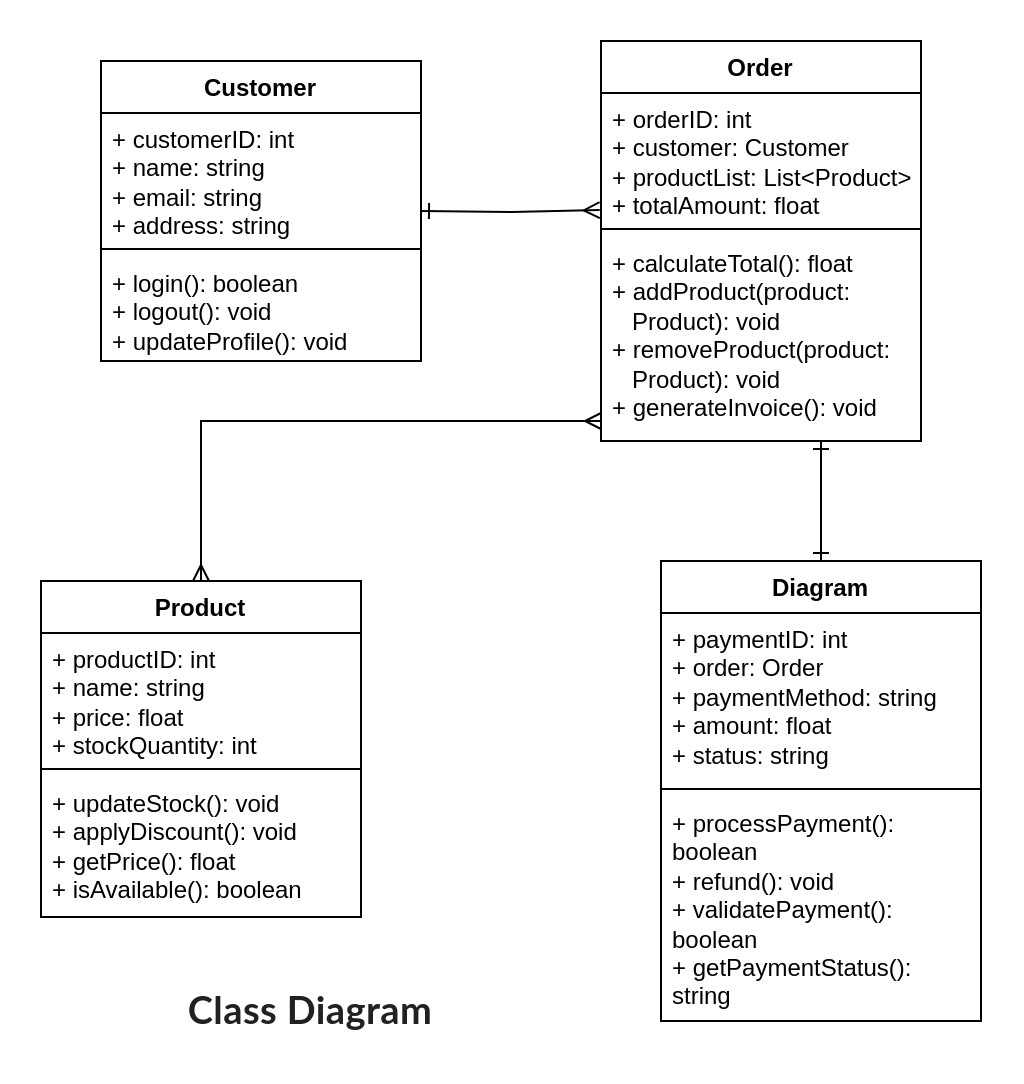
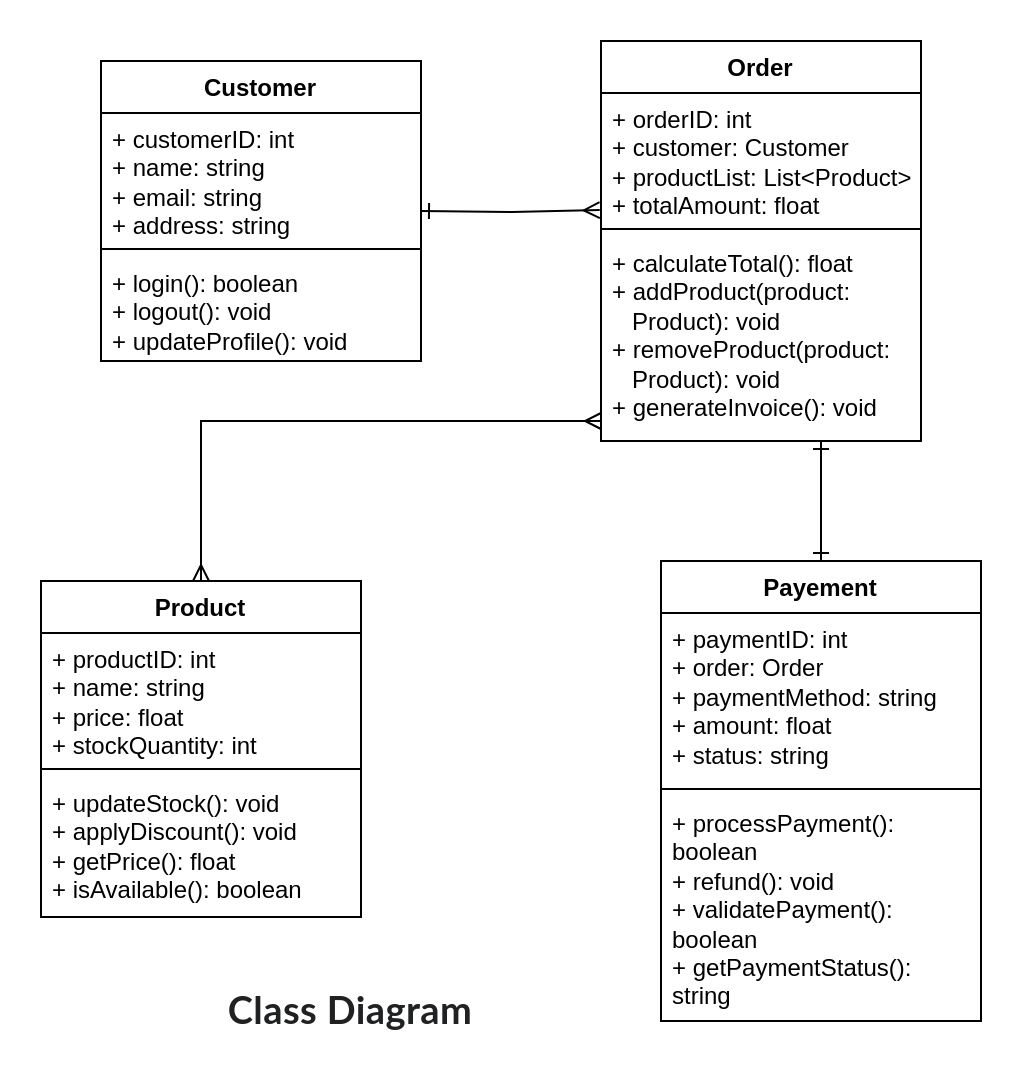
node "Diagram": label "Diagram" -> "Payement"
node "Class Diagram": moved (311, 1011) -> (351, 1011)
